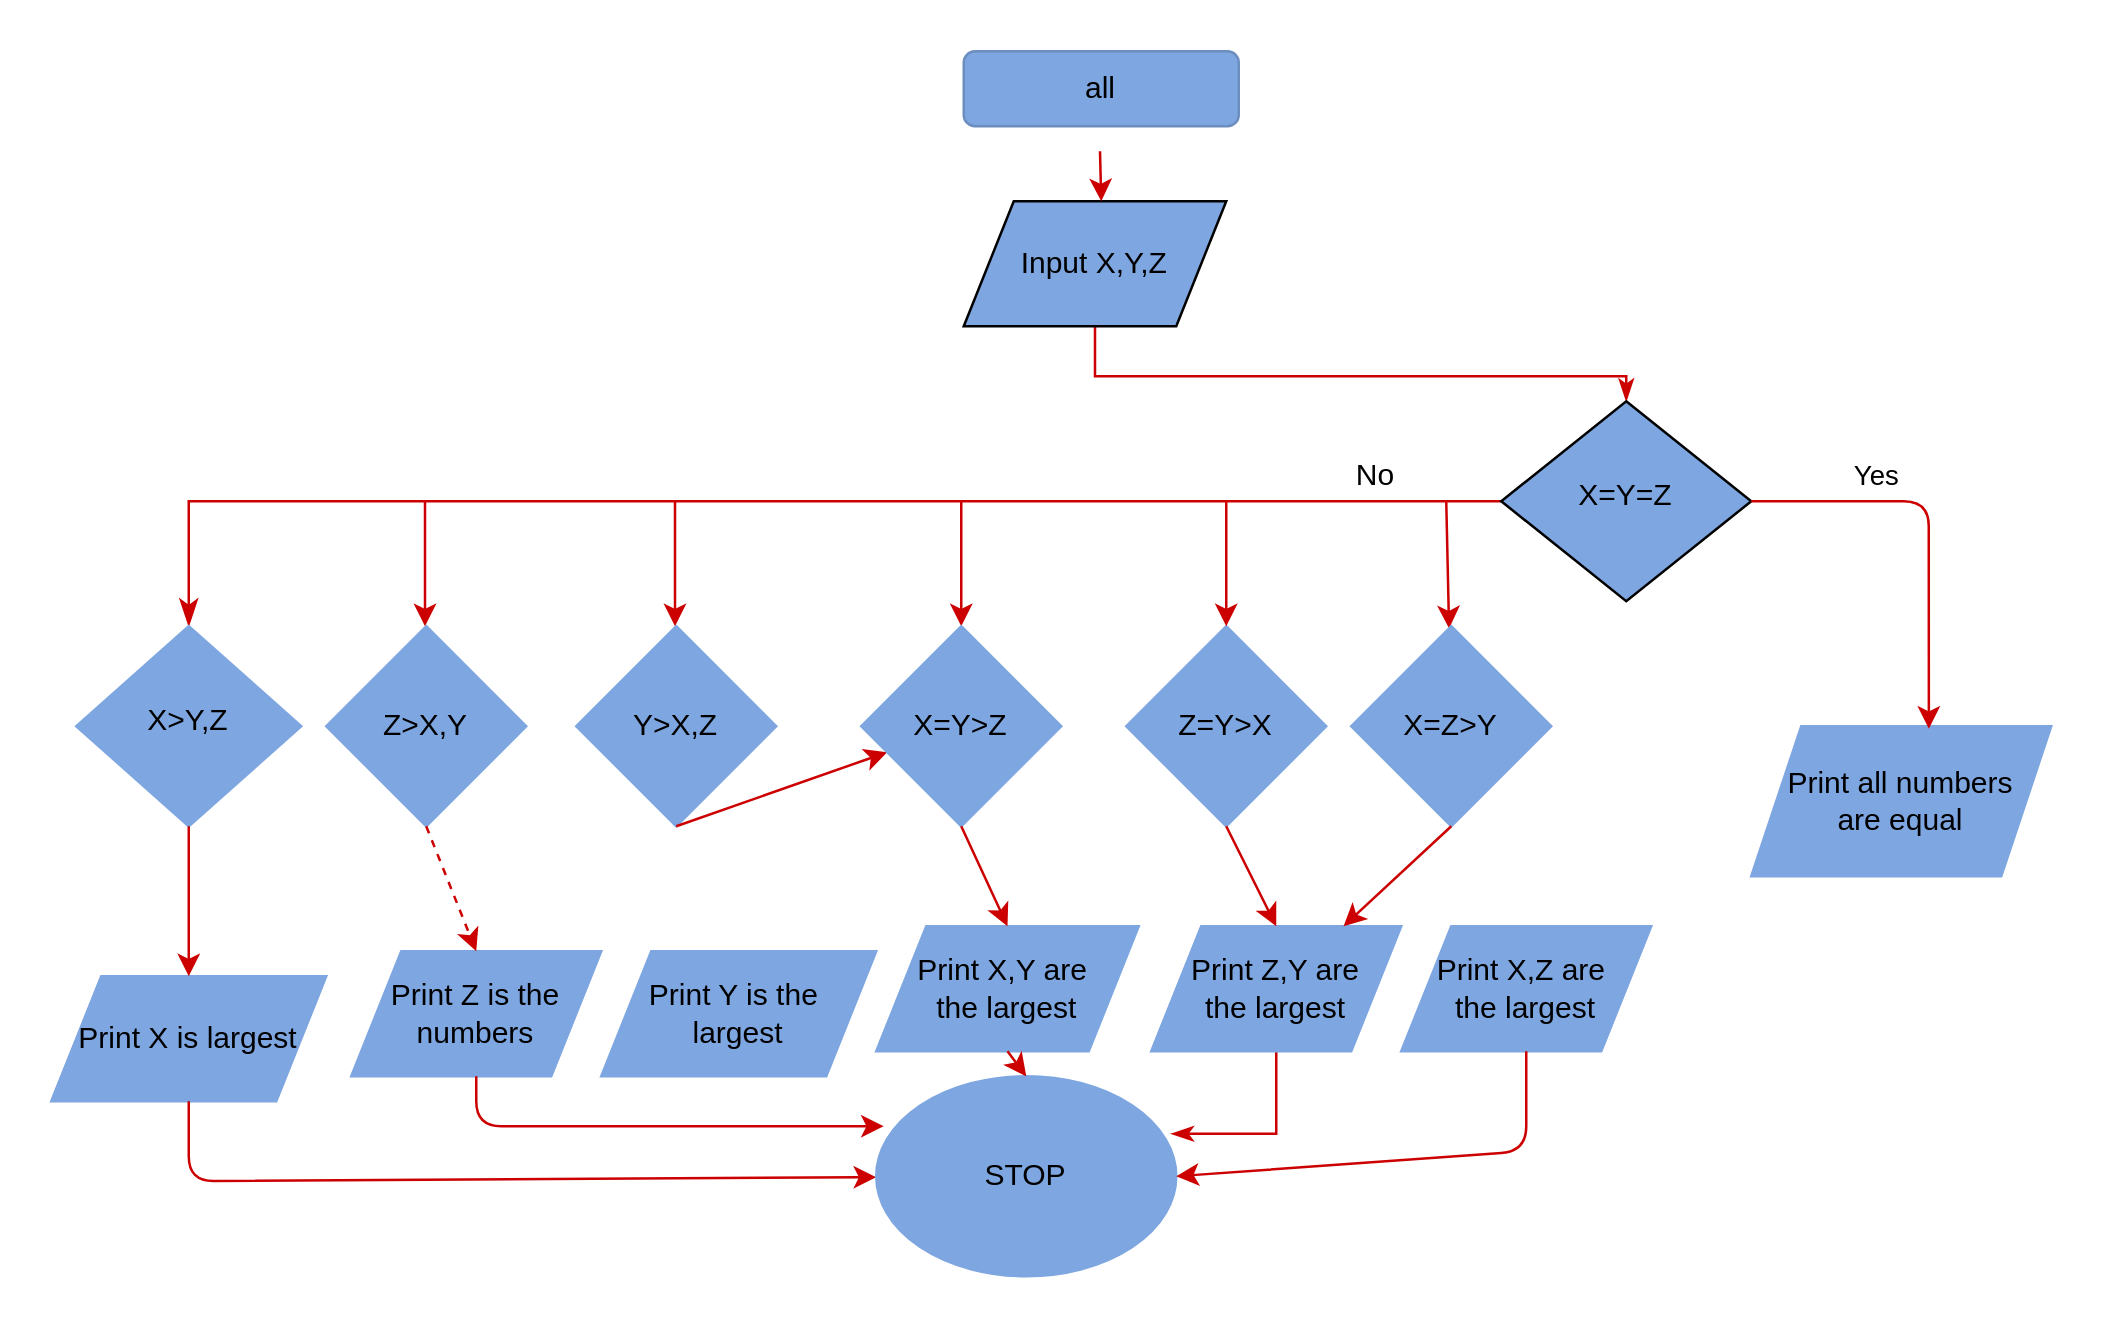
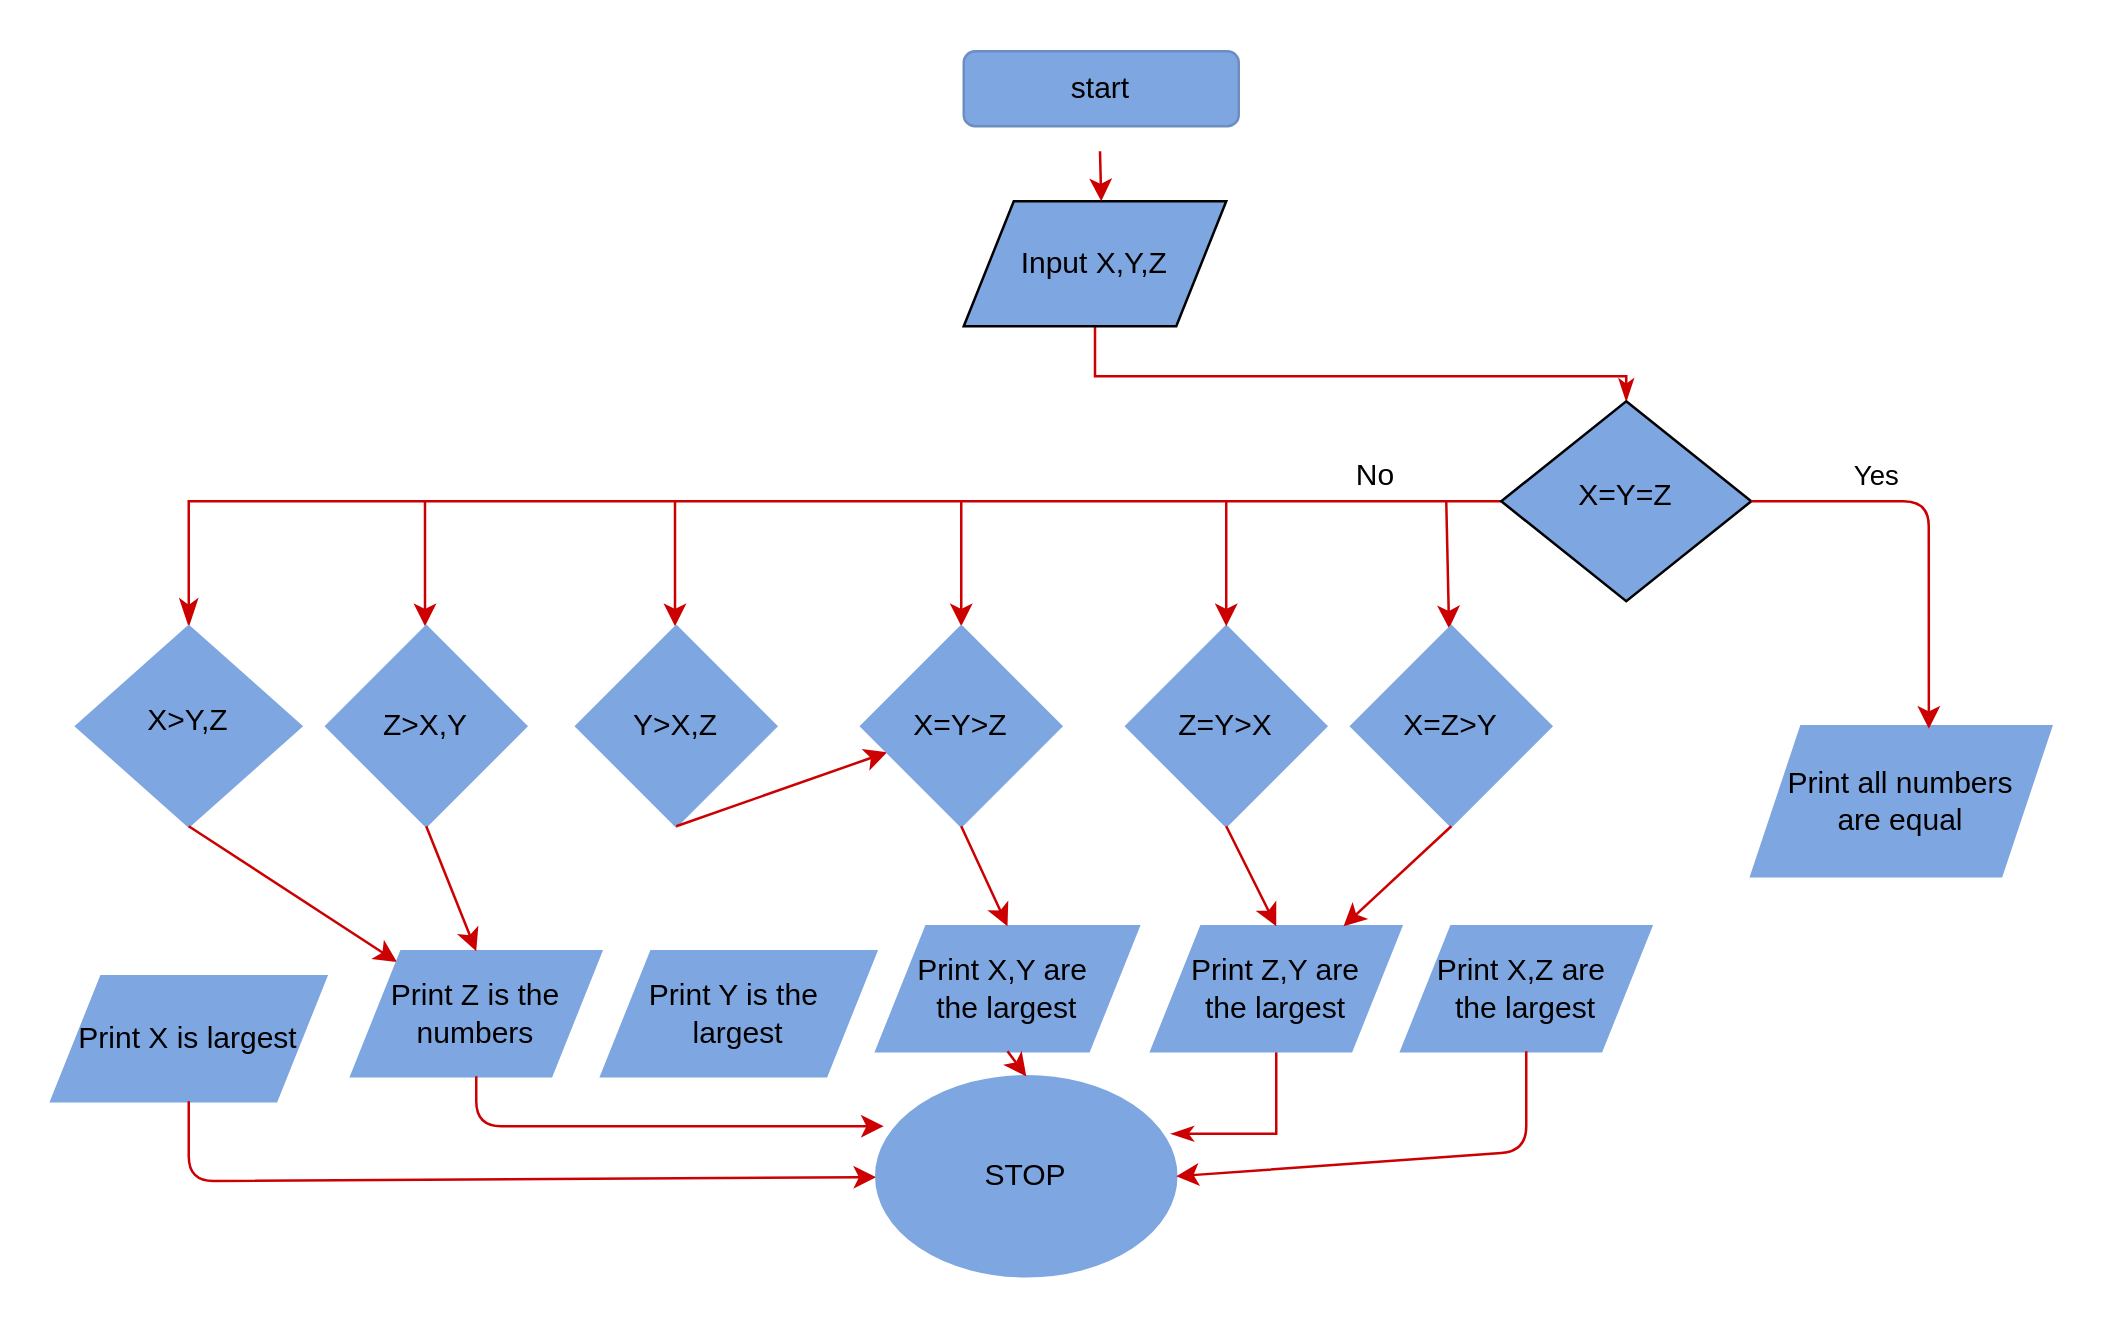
node "all": label "all" -> "start"
edge "Z>X,Y" -> "Print Z is the numbers": style dashed -> solid
edge "X>Y,Z" -> "Print X is largest": now "X>Y,Z" -> "Print Z is the numbers"
